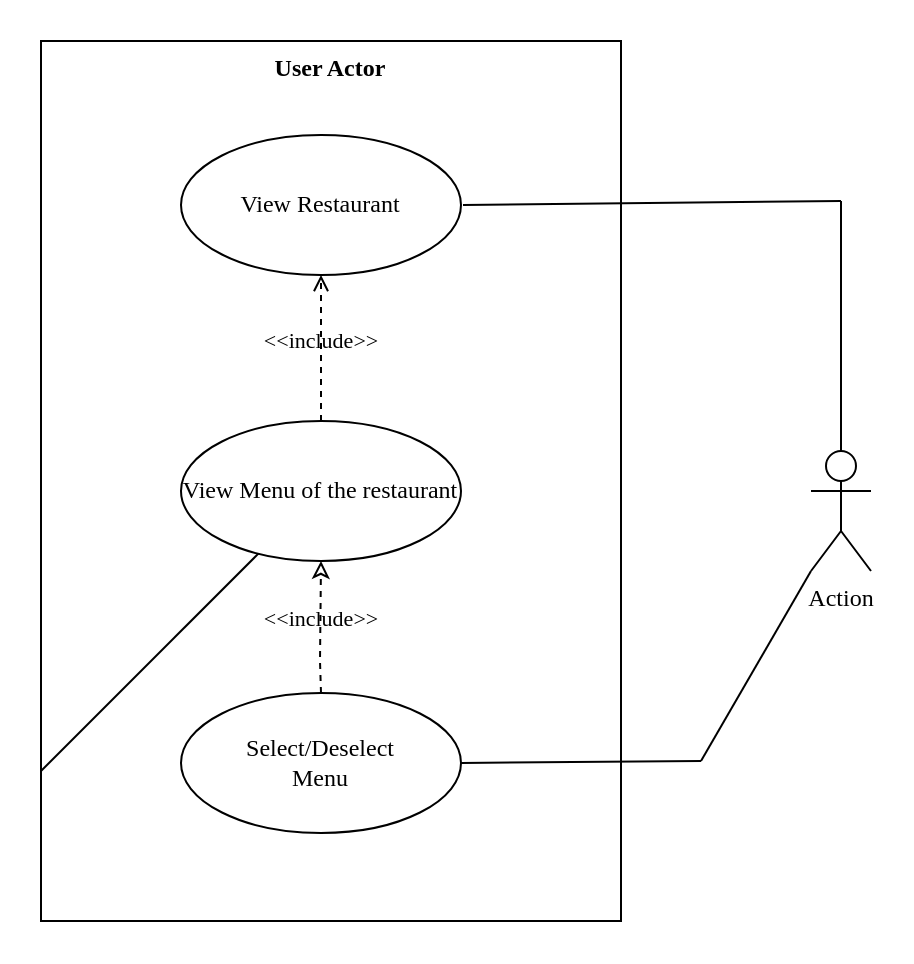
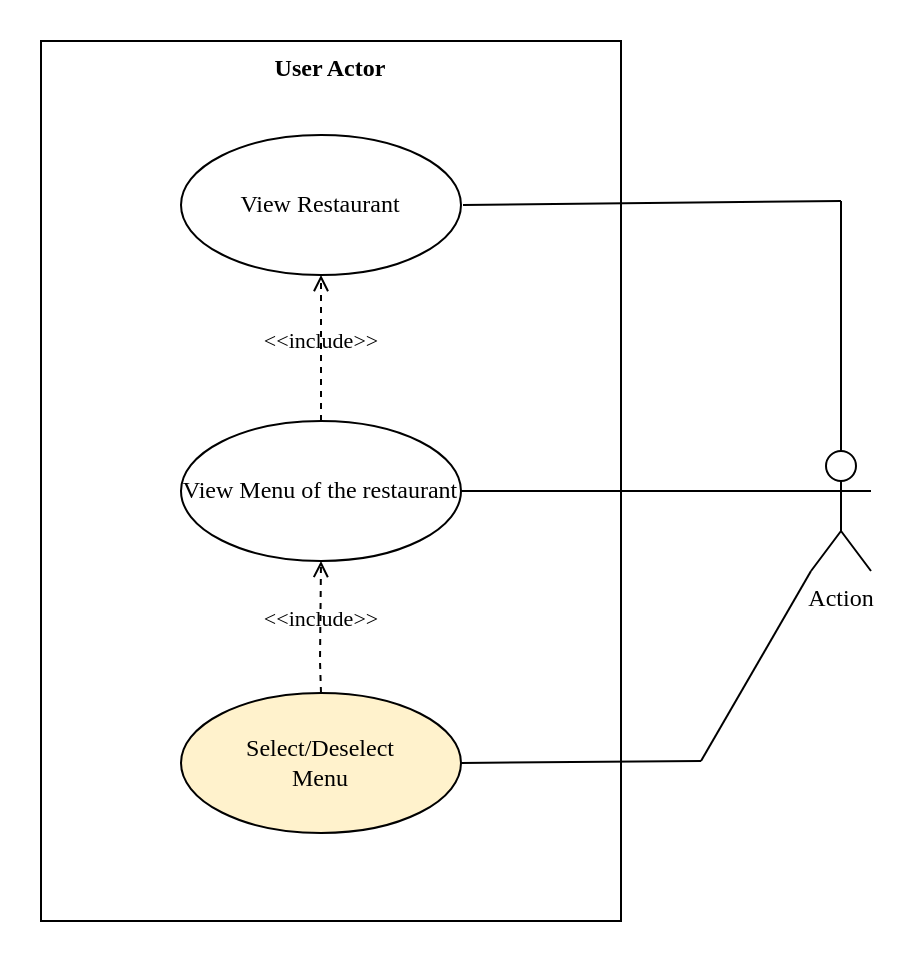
edge "Select/Deselect Menu" -> "View Menu of the restaurant": arrowhead classic -> open
edge "User Actor" -- "View Menu of the restaurant": now "Action" -- "View Menu of the restaurant"
node "Select/Deselect Menu": fillcolor #ffffff -> #fff2cc
